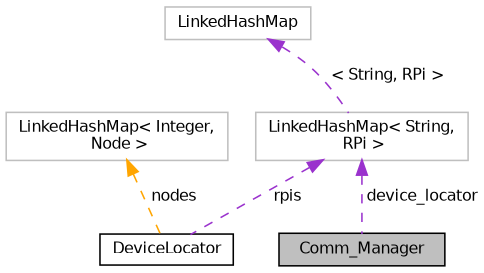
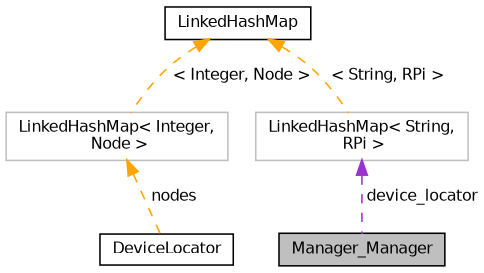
node "LinkedHashMap": color grey75 -> black
edge "LinkedHashMap< Integer, Node >" -> "LinkedHashMap": added, label "< Integer, Node >"
edge "LinkedHashMap< String, RPi >" -> "LinkedHashMap": color darkorchid3 -> orange
edge "DeviceLocator" -> "LinkedHashMap< String, RPi >": removed, label "rpis"
node "Comm_Manager": label "Comm_Manager" -> "Manager_Manager"
